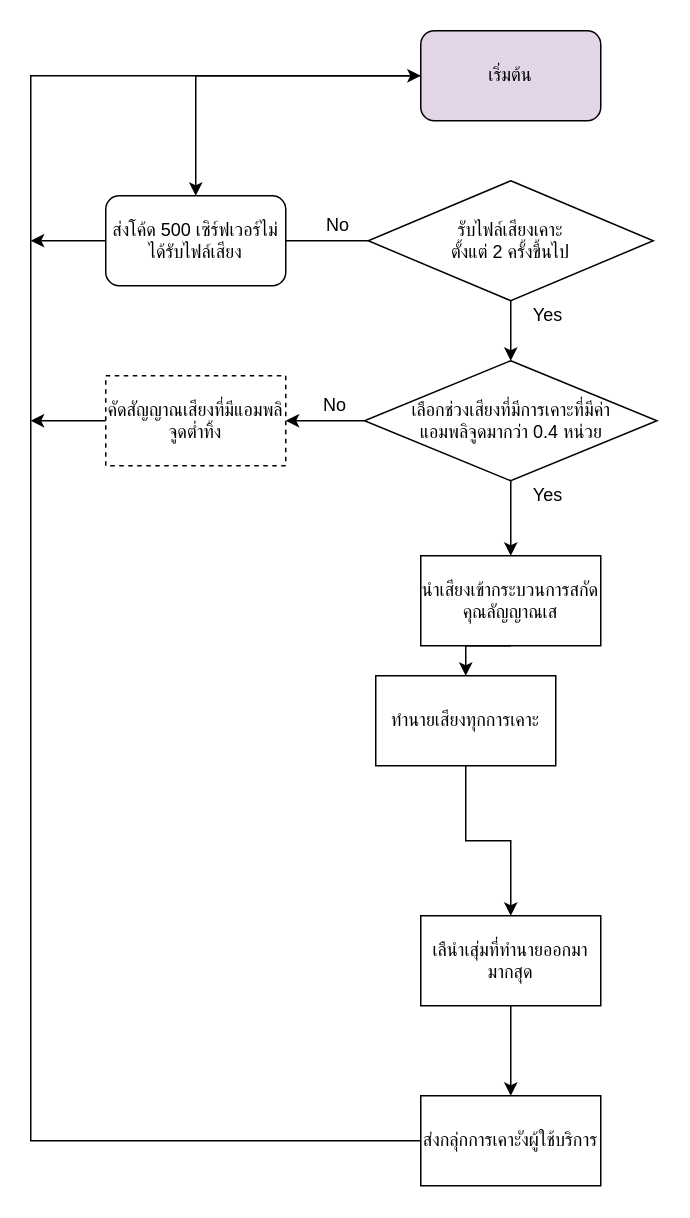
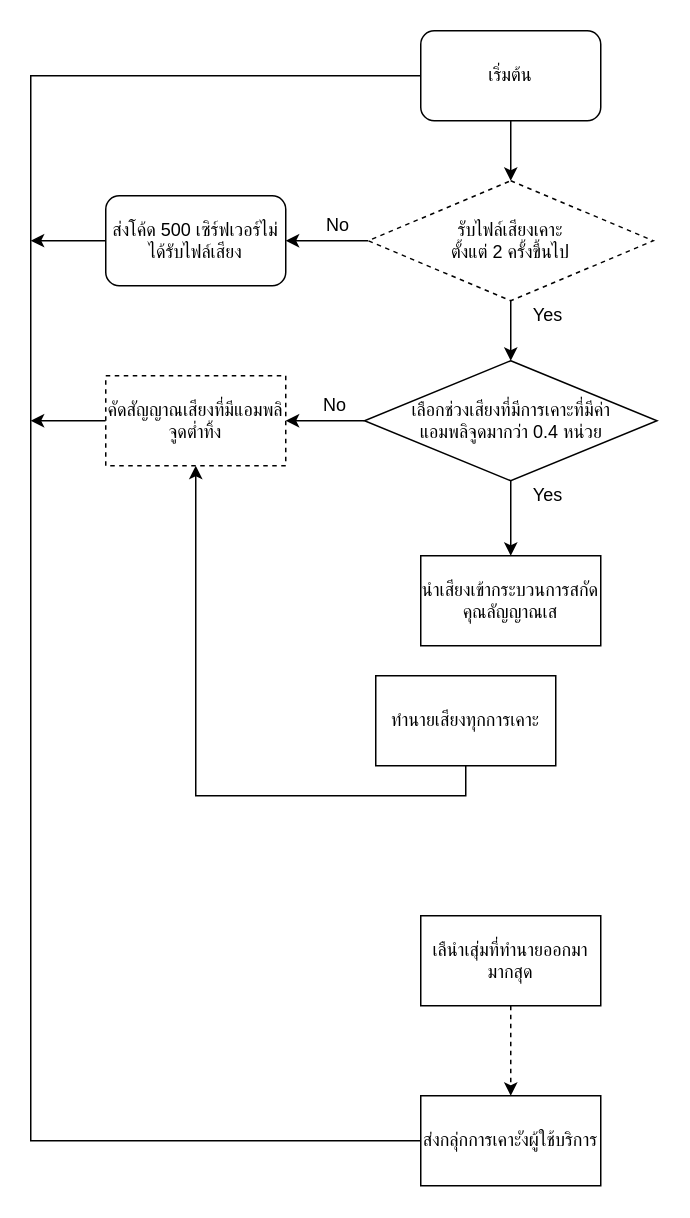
edge "ส่งกลุ่กการเคาะังผู้ใช้บริการ" -> "เริ่มต้น": arrowhead classic -> none
node "เริ่มต้น": fillcolor #e1d5e7 -> #ffffff
edge "เริ่มต้น" -> "ส่งโค้ด 500 เซิร์ฟเวอร์ไม่ได้รับไฟล์เสียง": now "เริ่มต้น" -> "รับไฟล์เสียงเคาะ ตั้งแต่ 2 ครั้งขึ้นไป"
edge "ส่งโค้ด 500 เซิร์ฟเวอร์ไม่ได้รับไฟล์เสียง" -- "รับไฟล์เสียงเคาะ ตั้งแต่ 2 ครั้งขึ้นไป": arrowhead none -> classic
node "รับไฟล์เสียงเคาะ ตั้งแต่ 2 ครั้งขึ้นไป": style solid -> dashed
edge "นำเสียงเข้ากระบวนการสกัดคุณลัญญาณเส" -> "ทำนายเสียงทุกการเคาะ": removed
edge "ทำนายเสียงทุกการเคาะ" -> "เลืนำเสุ่มที่ทำนายออกมามากสุด": now "ทำนายเสียงทุกการเคาะ" -> "คัดสัญญาณเสียงที่มีแอมพลิจูดต่ำทิ้ง"
edge "เลืนำเสุ่มที่ทำนายออกมามากสุด" -> "ส่งกลุ่กการเคาะังผู้ใช้บริการ": style solid -> dashed
